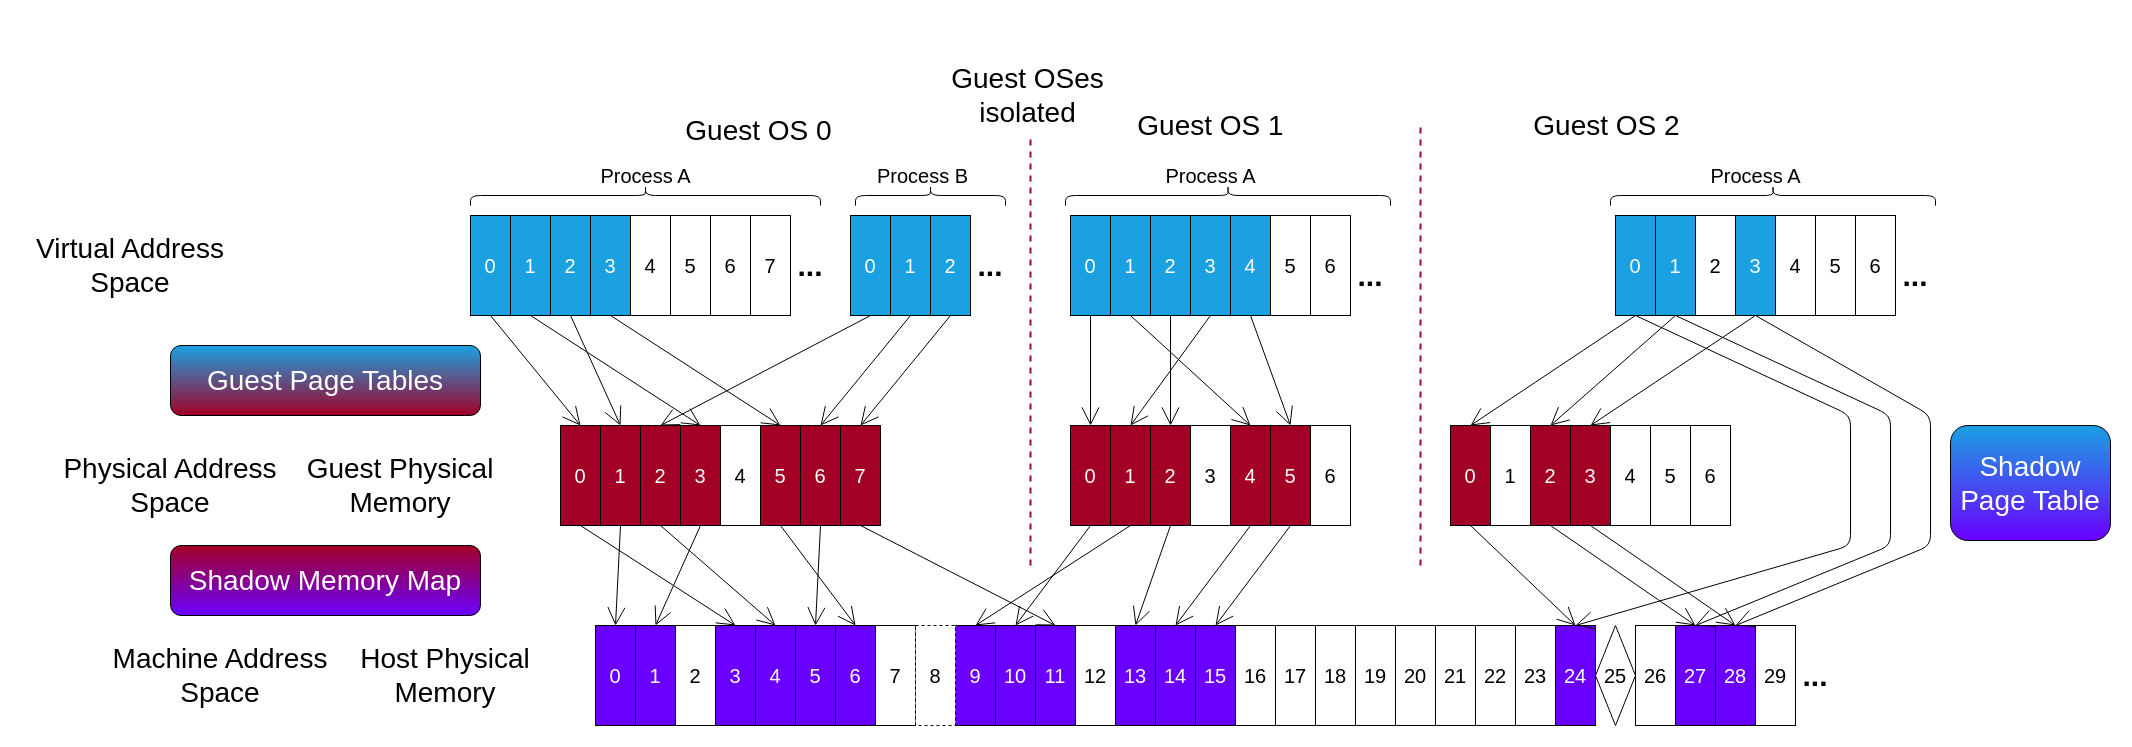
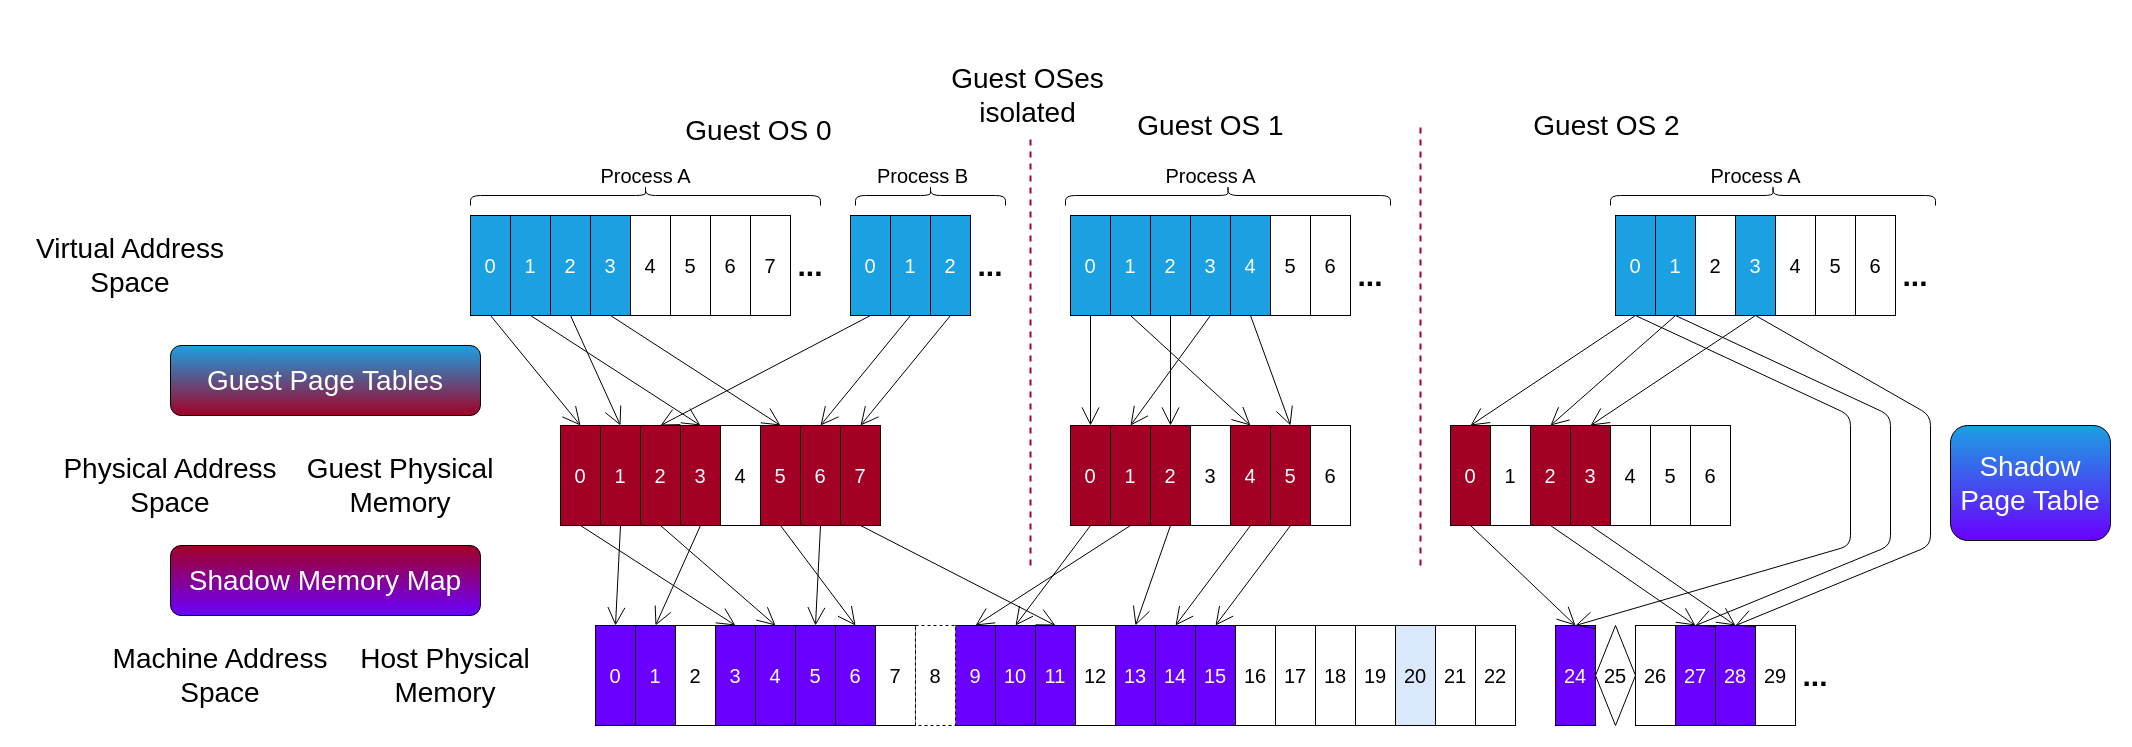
node "20": fillcolor #ffffff -> #dae8fc
node "23": removed
